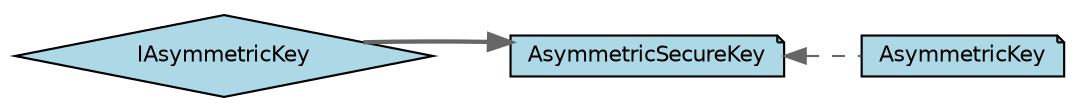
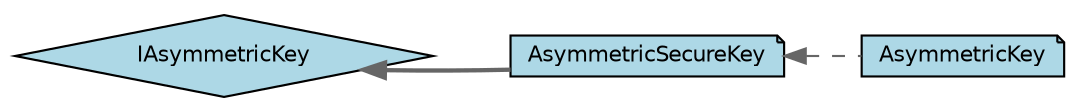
edge "IAsymmetricKey" -> "AsymmetricSecureKey": reversed
